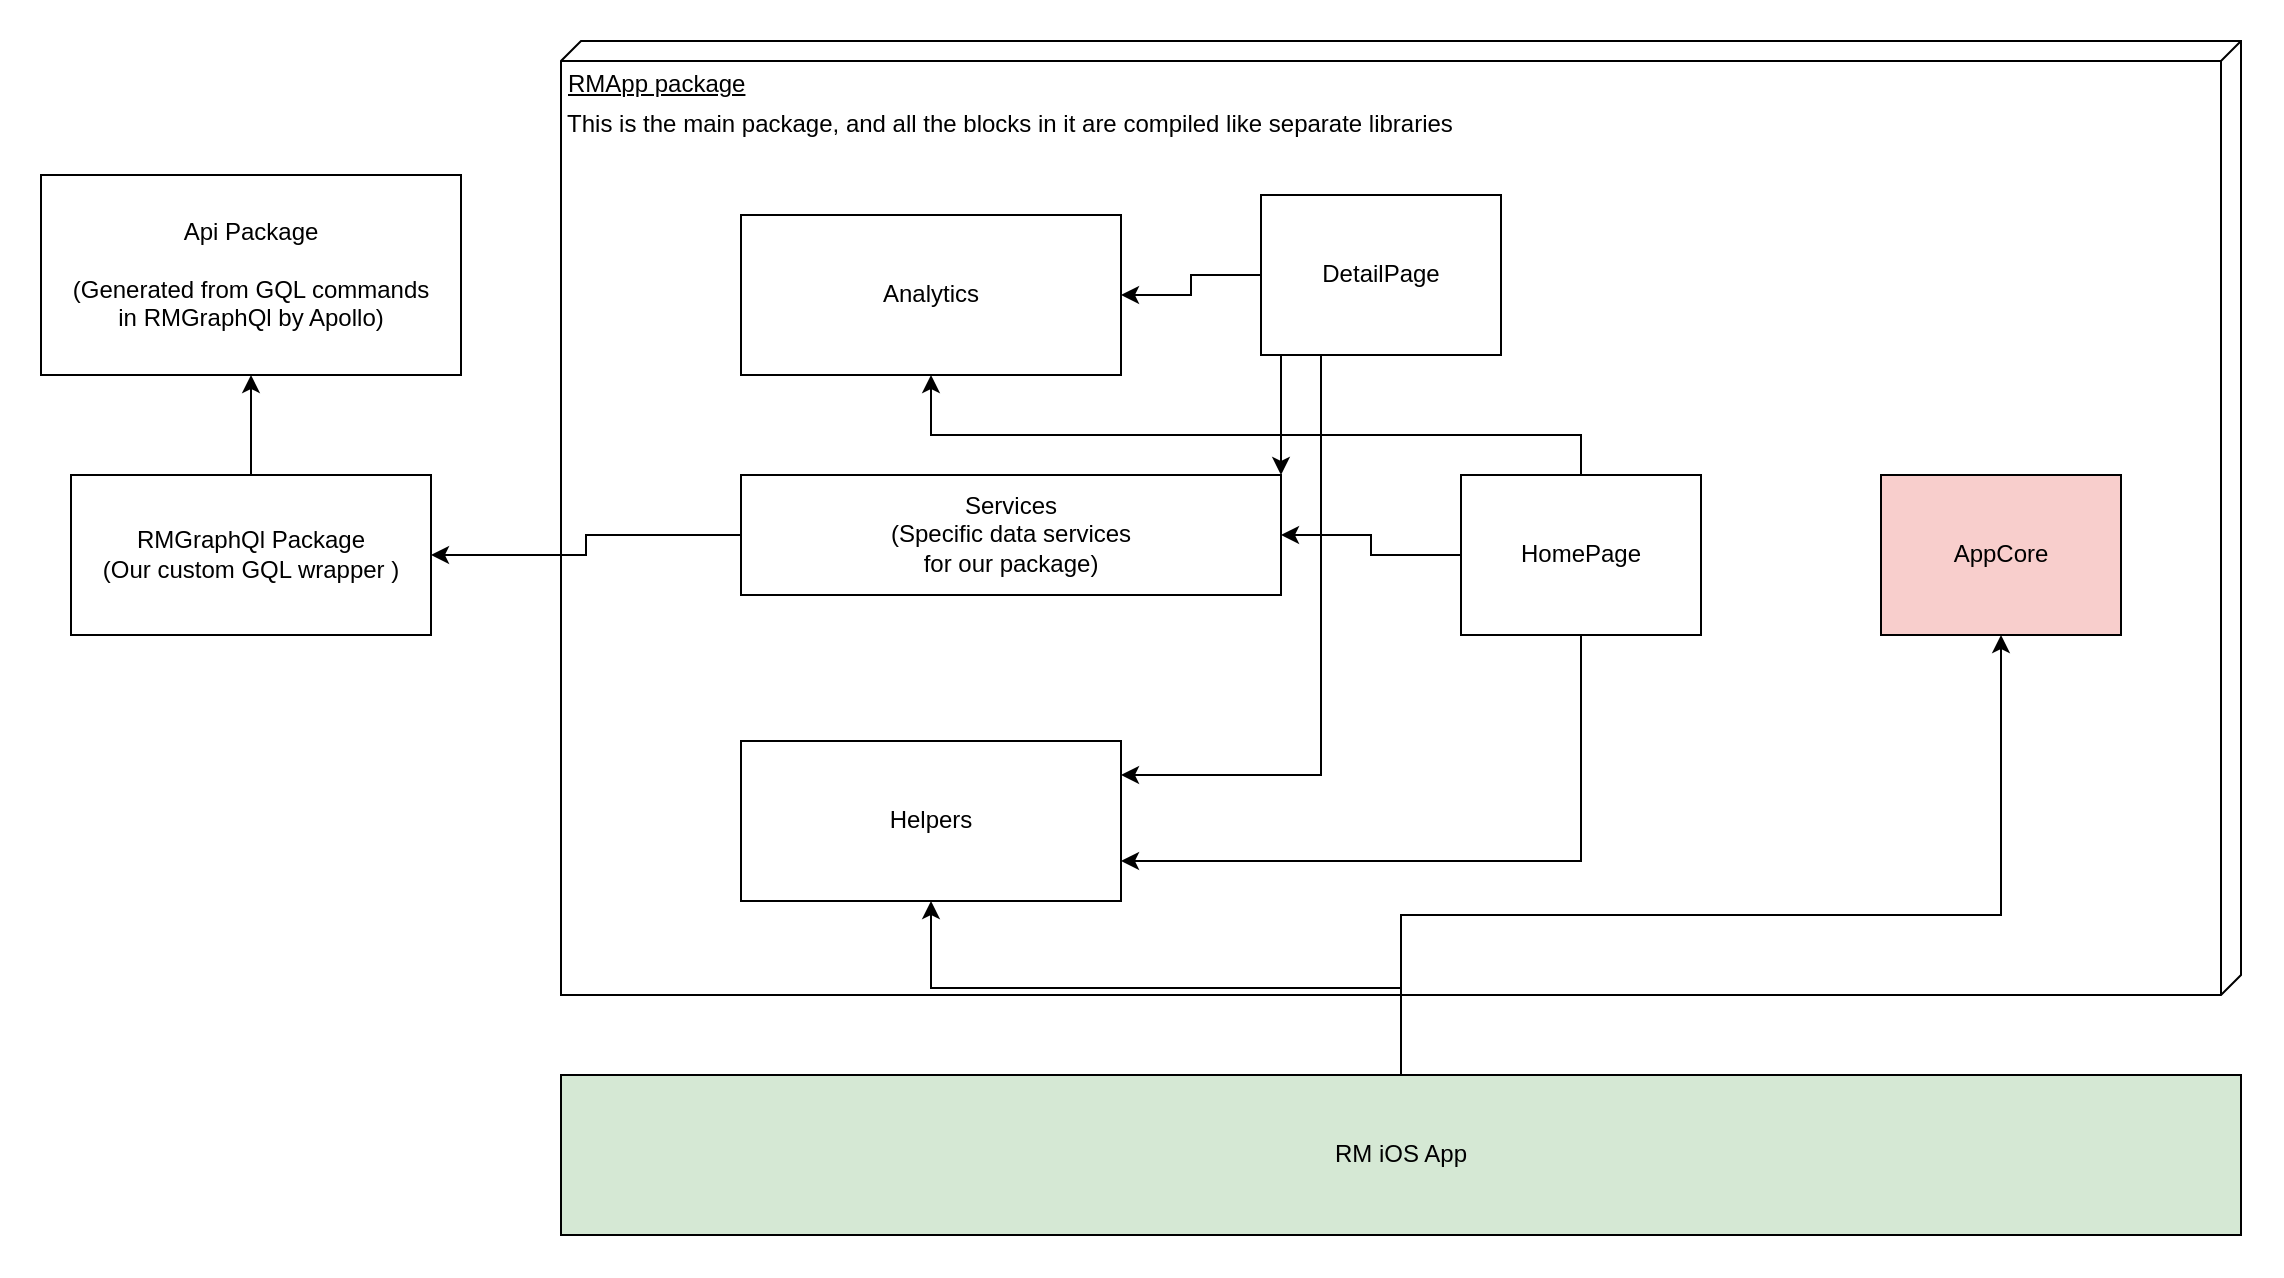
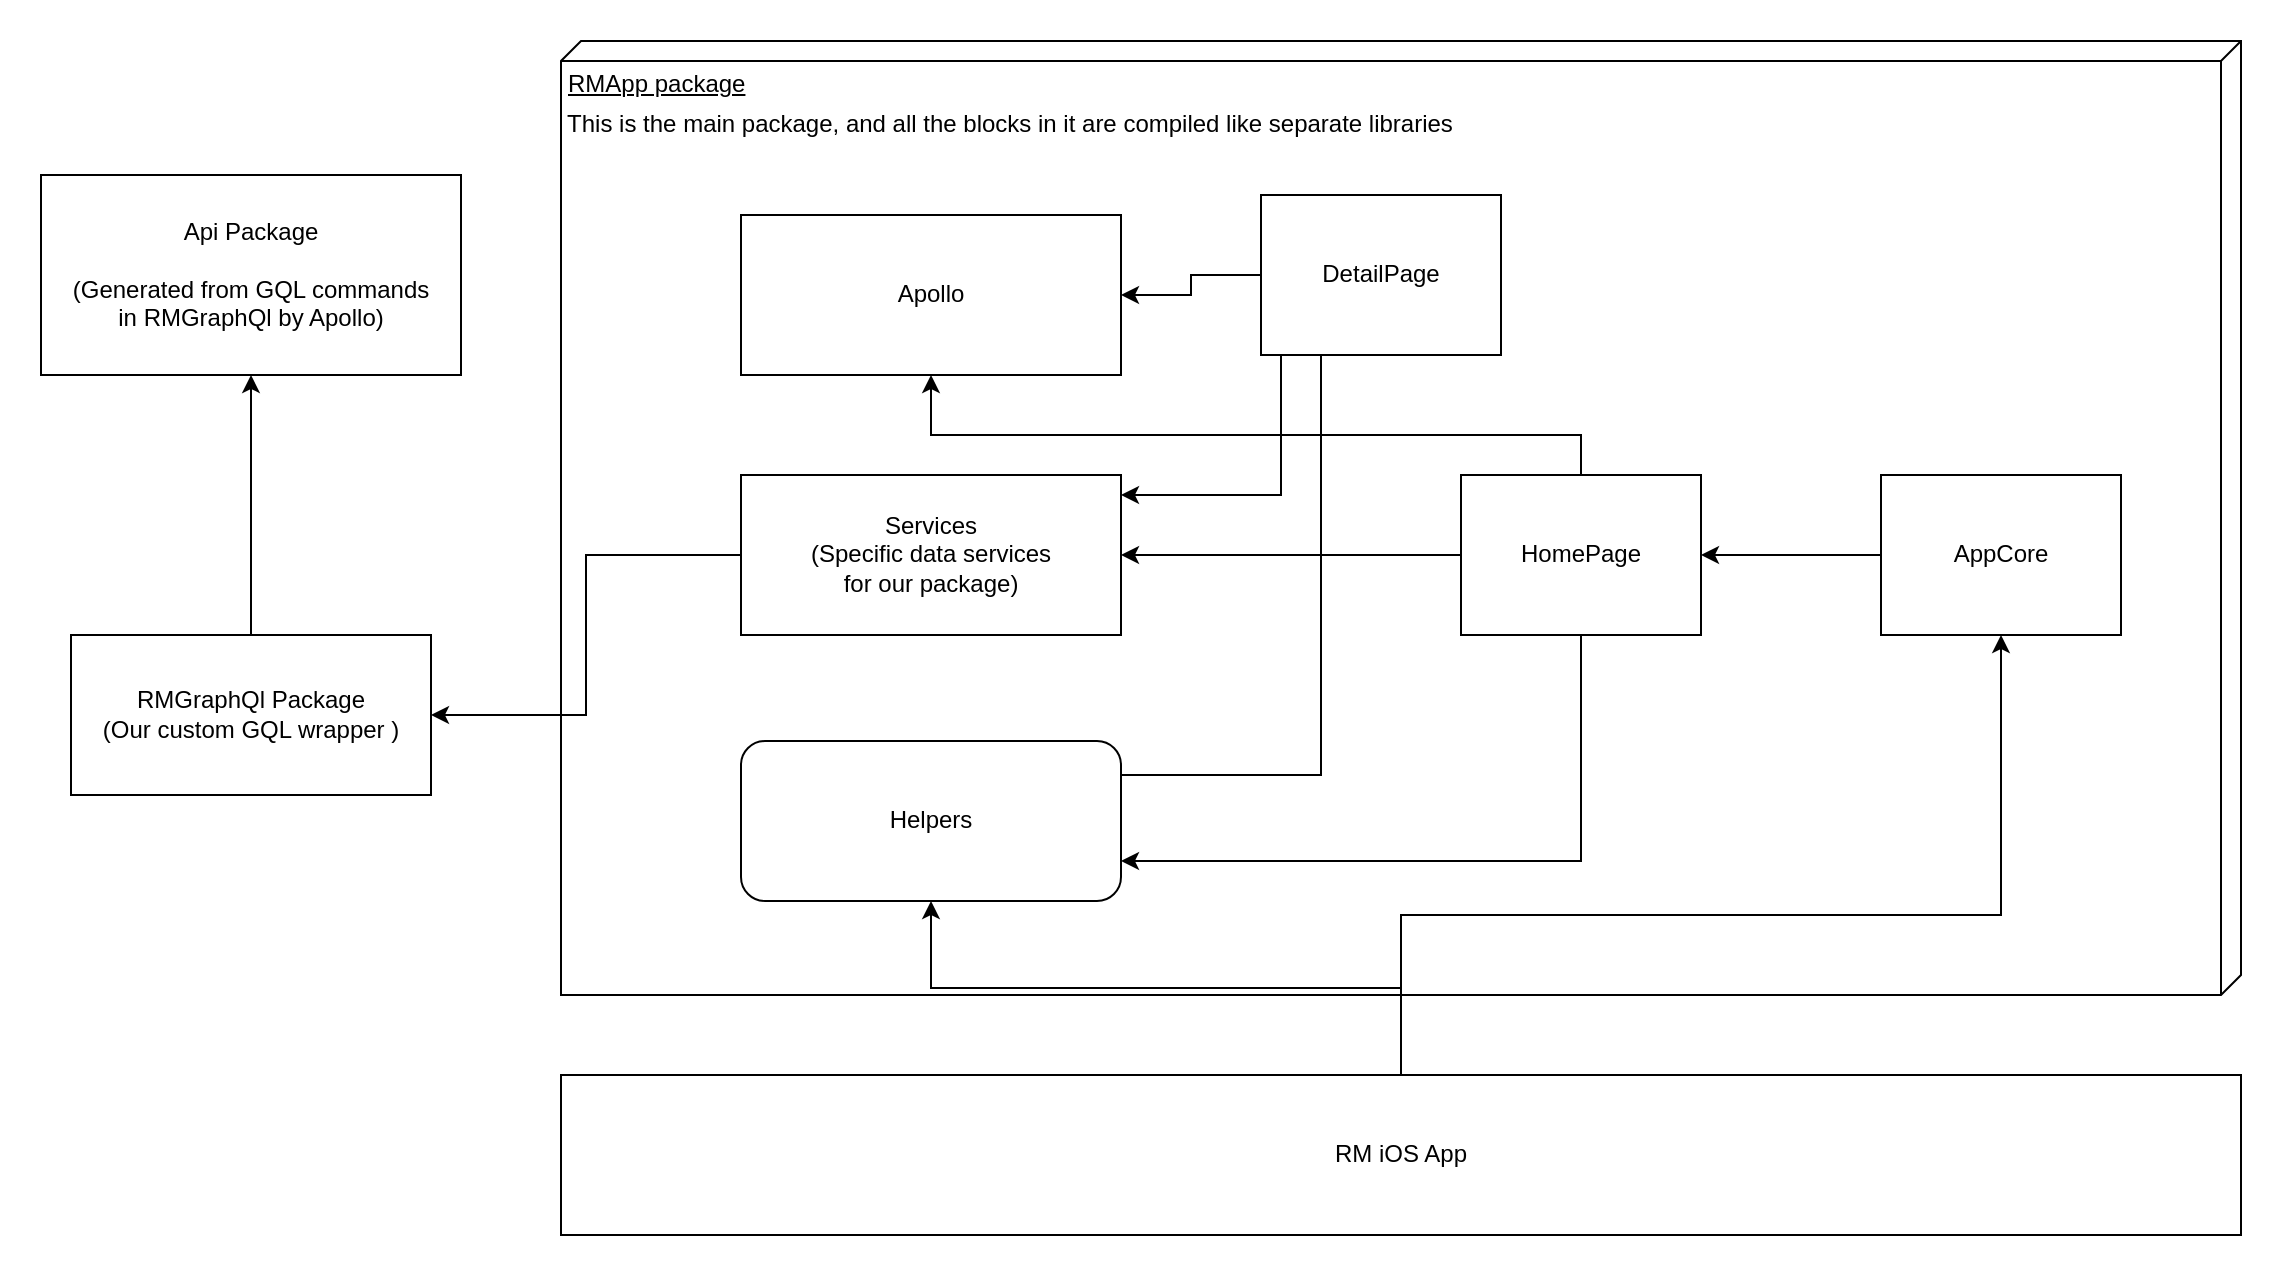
node "Analytics": label "Analytics" -> "Apollo"
node "Services (Specific data services for our package)": size 540x120 -> 380x160
node "RMGraphQl Package (Our custom GQL wrapper )": moved (251, 555) -> (251, 715)
edge "AppCore" -> "HomePage": added
node "AppCore": fillcolor #f8cecc -> #ffffff
edge "DetailPage" -> "Helpers": arrowhead classic -> none
node "Helpers": shape rectangle -> rounded rectangle
node "RM iOS App": fillcolor #d5e8d4 -> #ffffff
